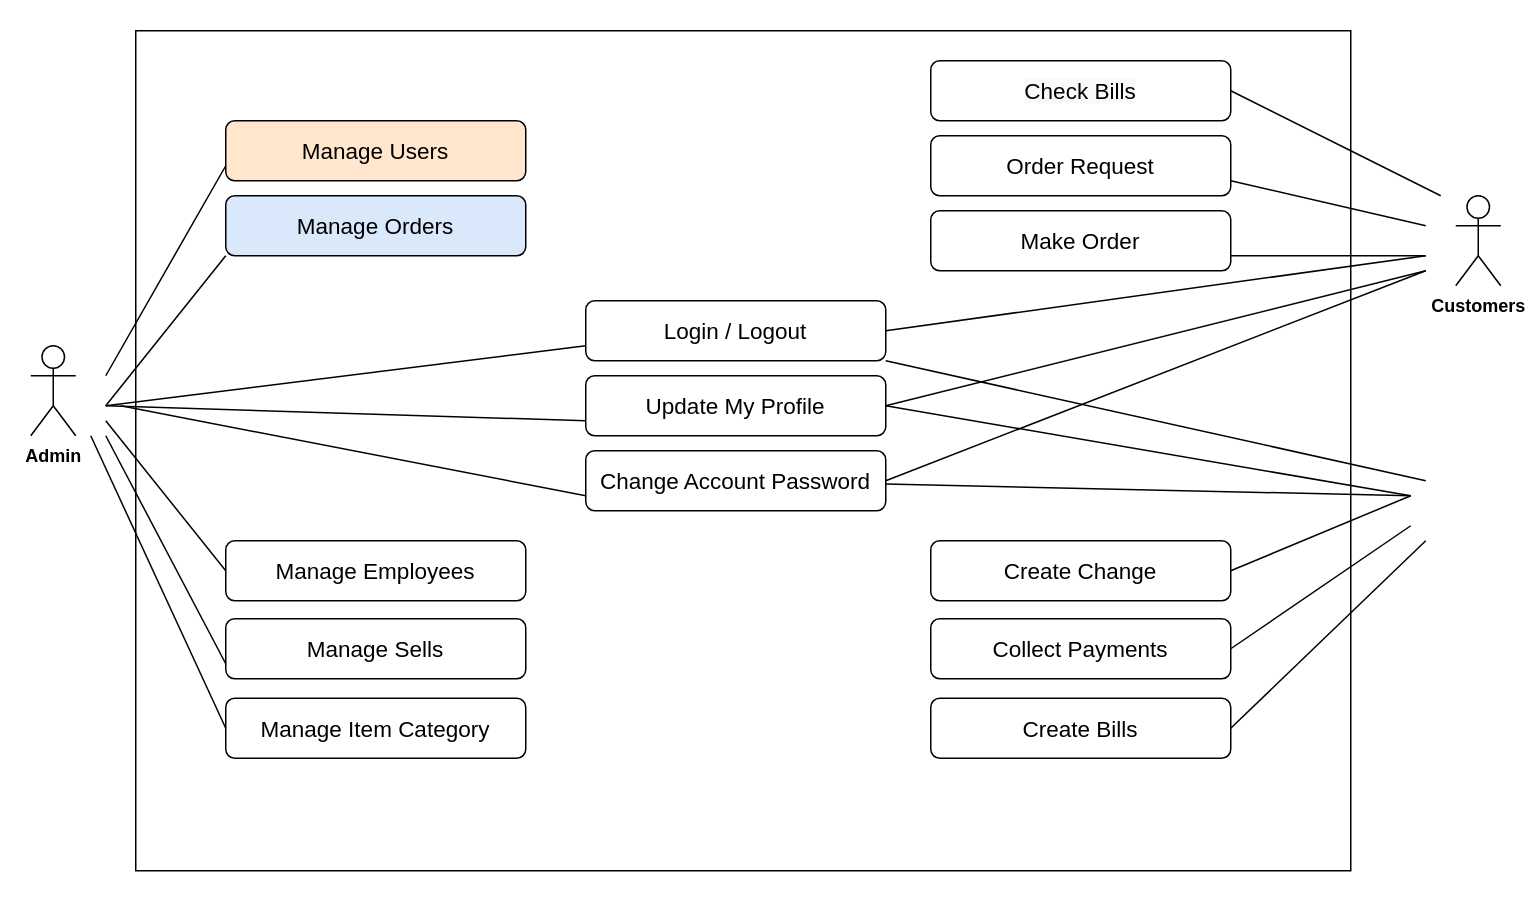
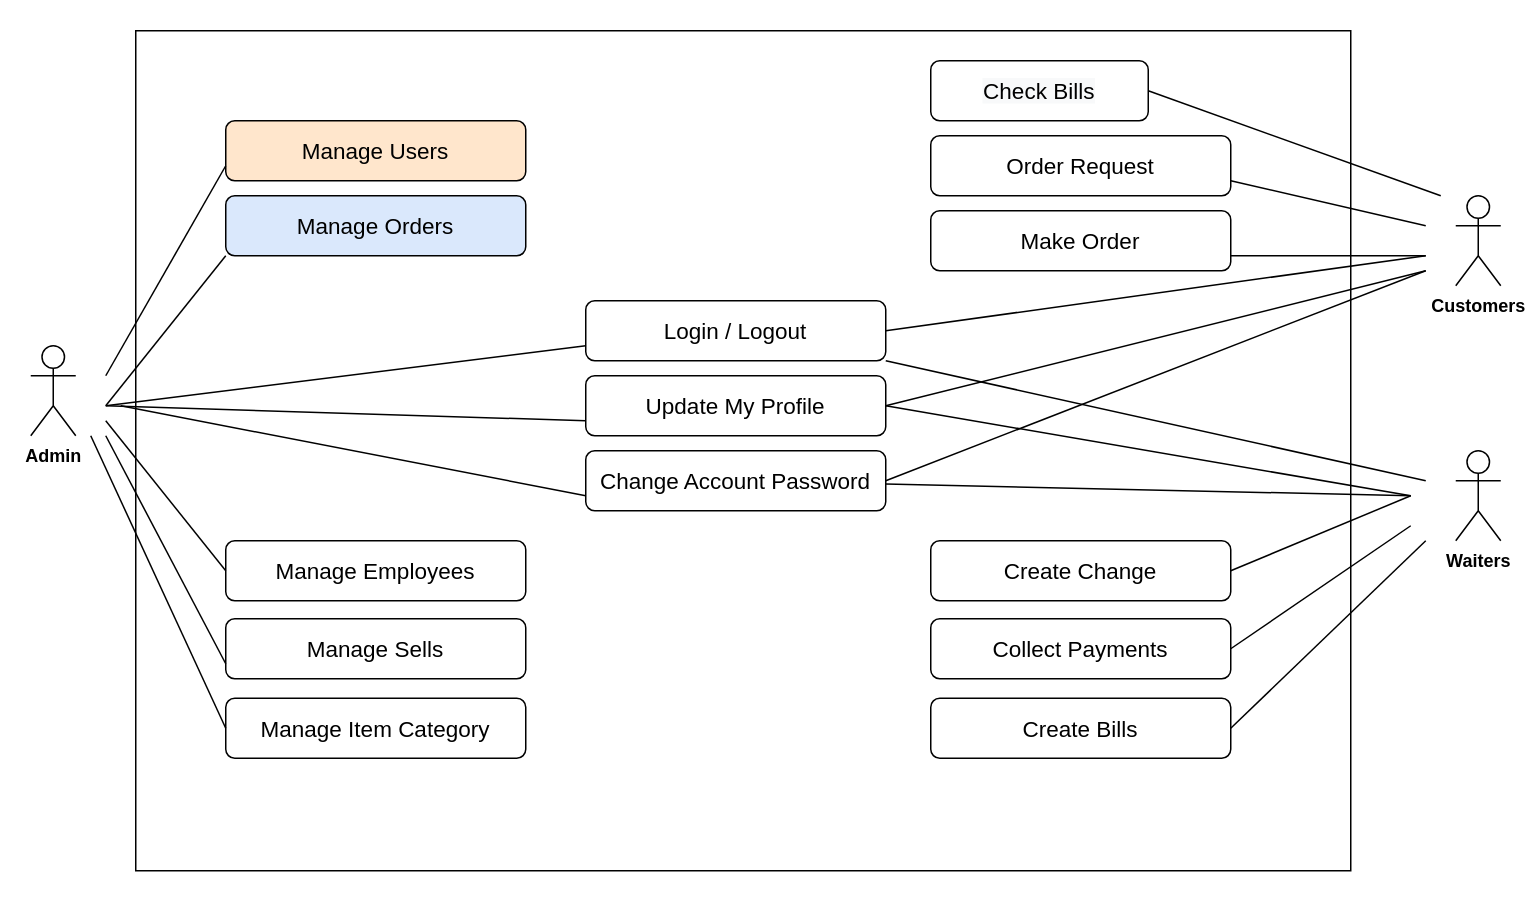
node "Check Bills": size 300x60 -> 218x60
node "Waiters": added
